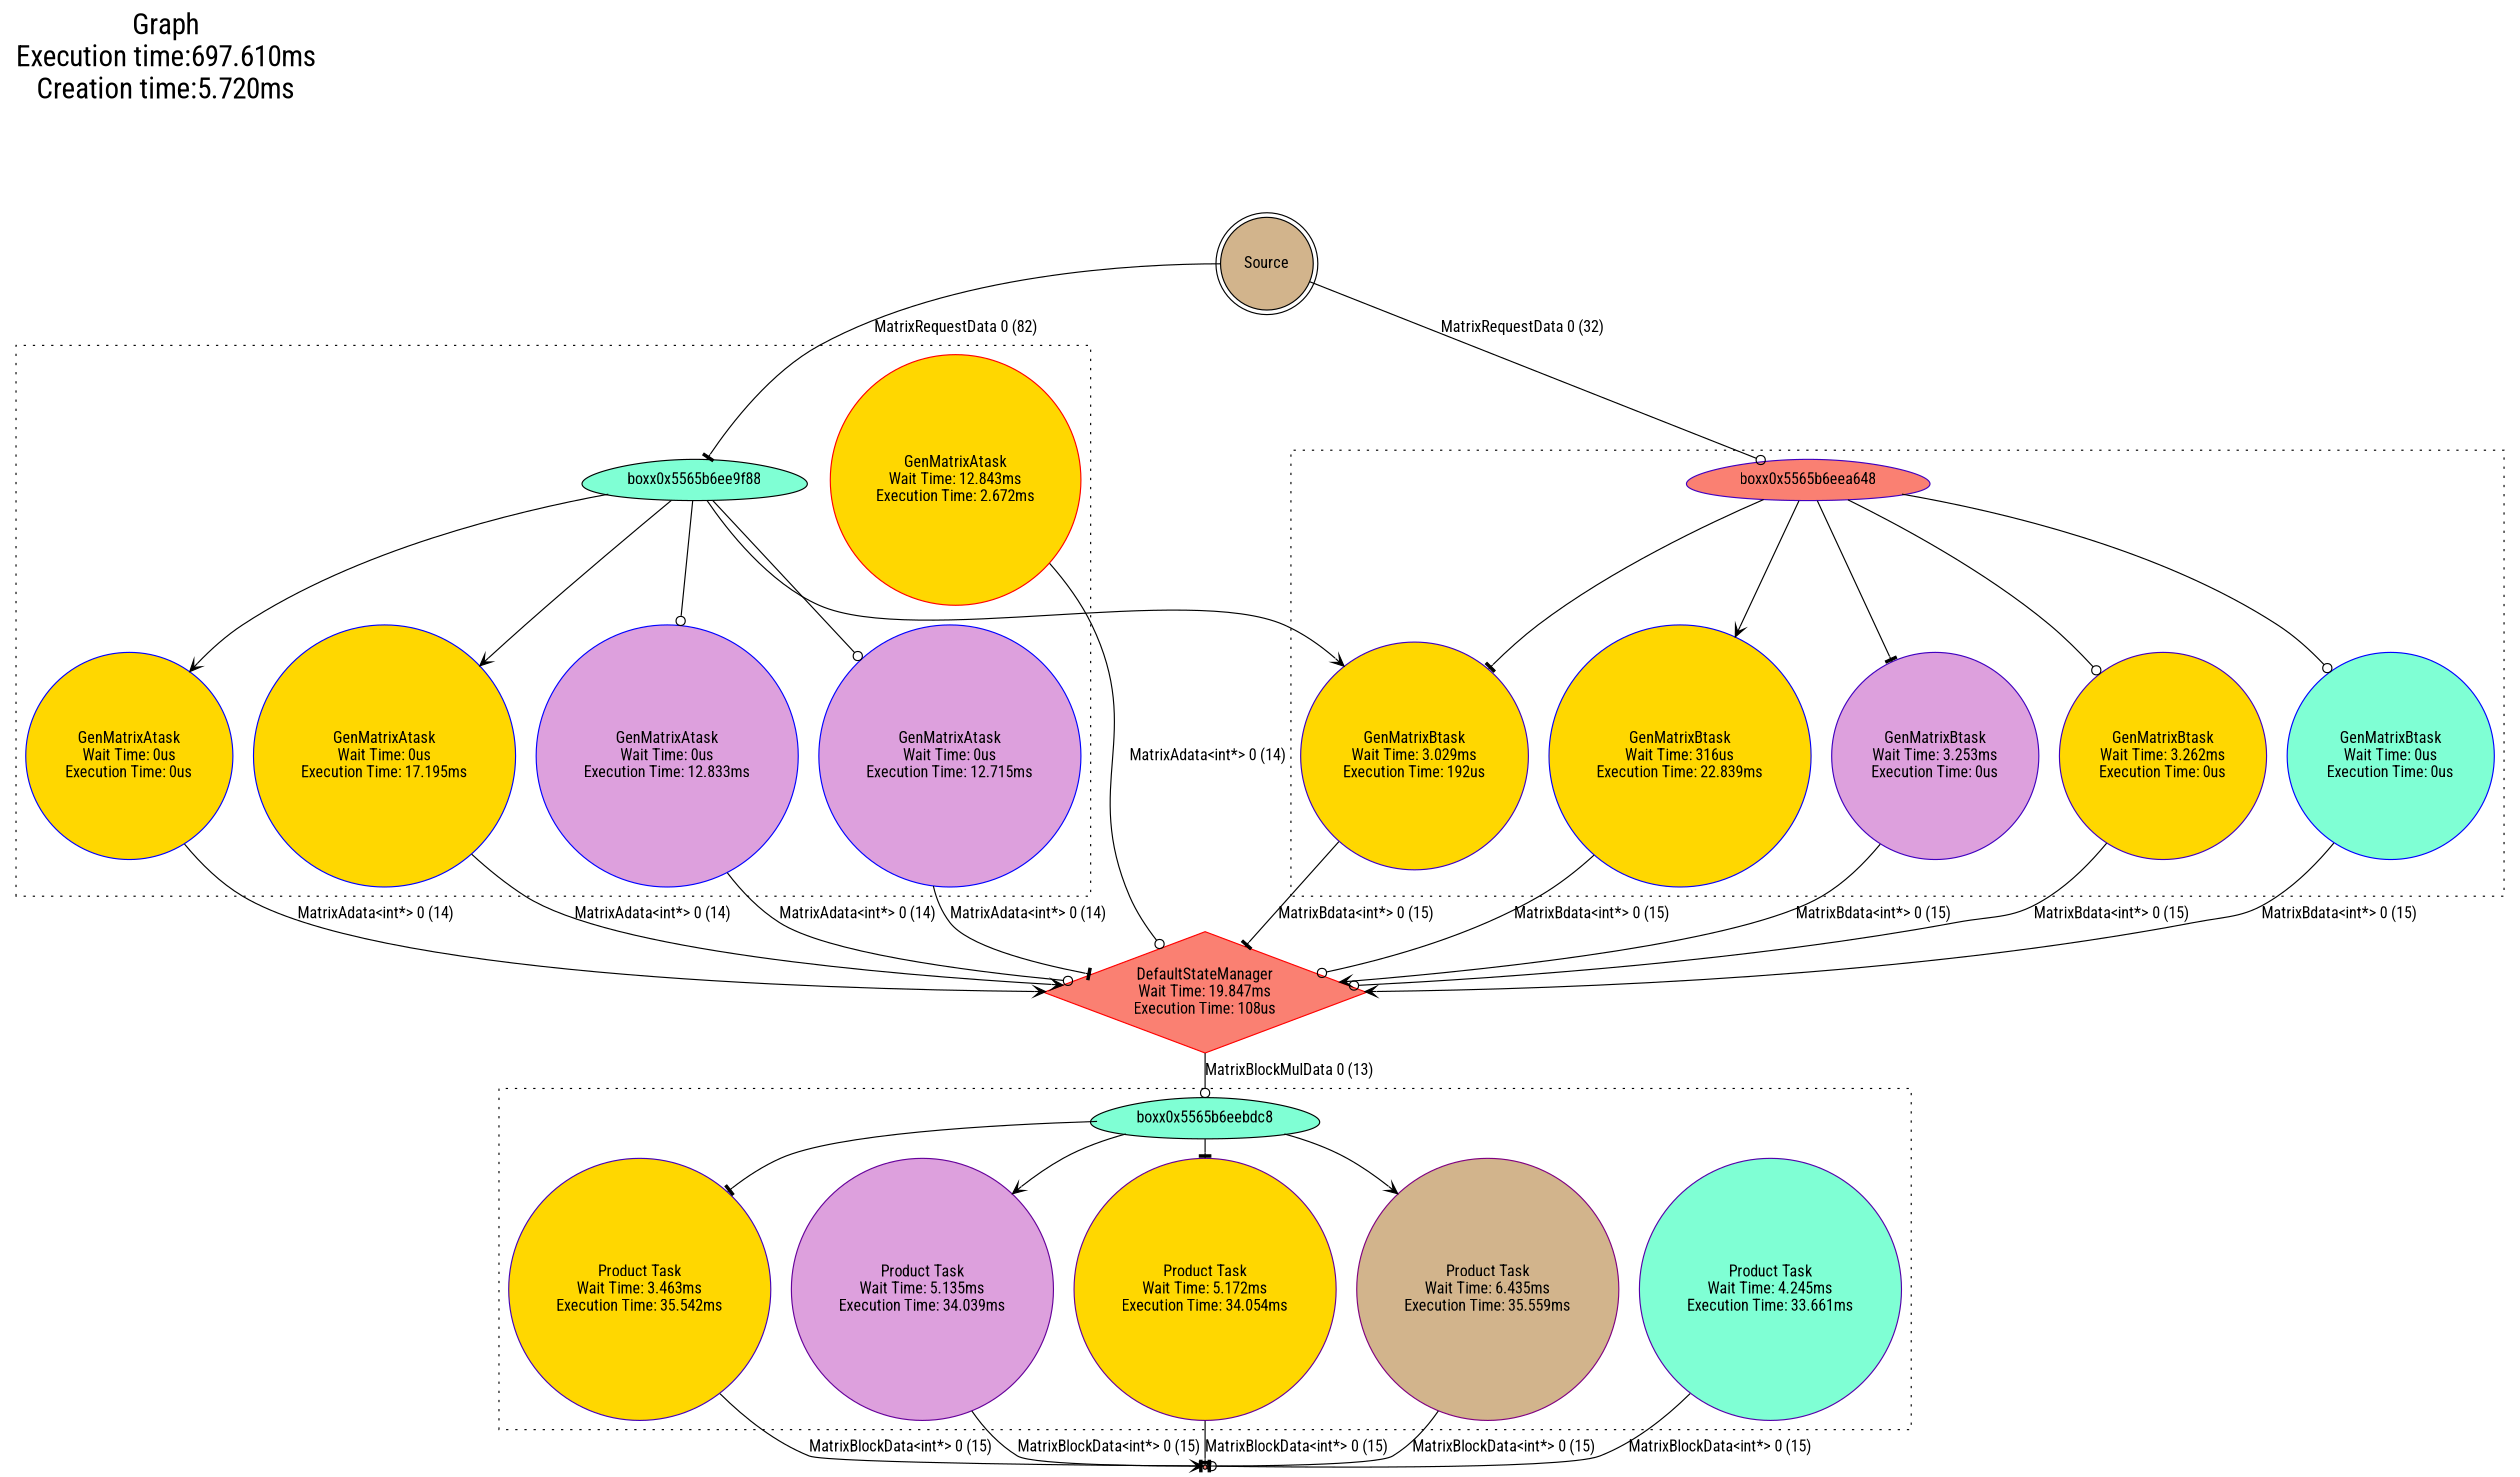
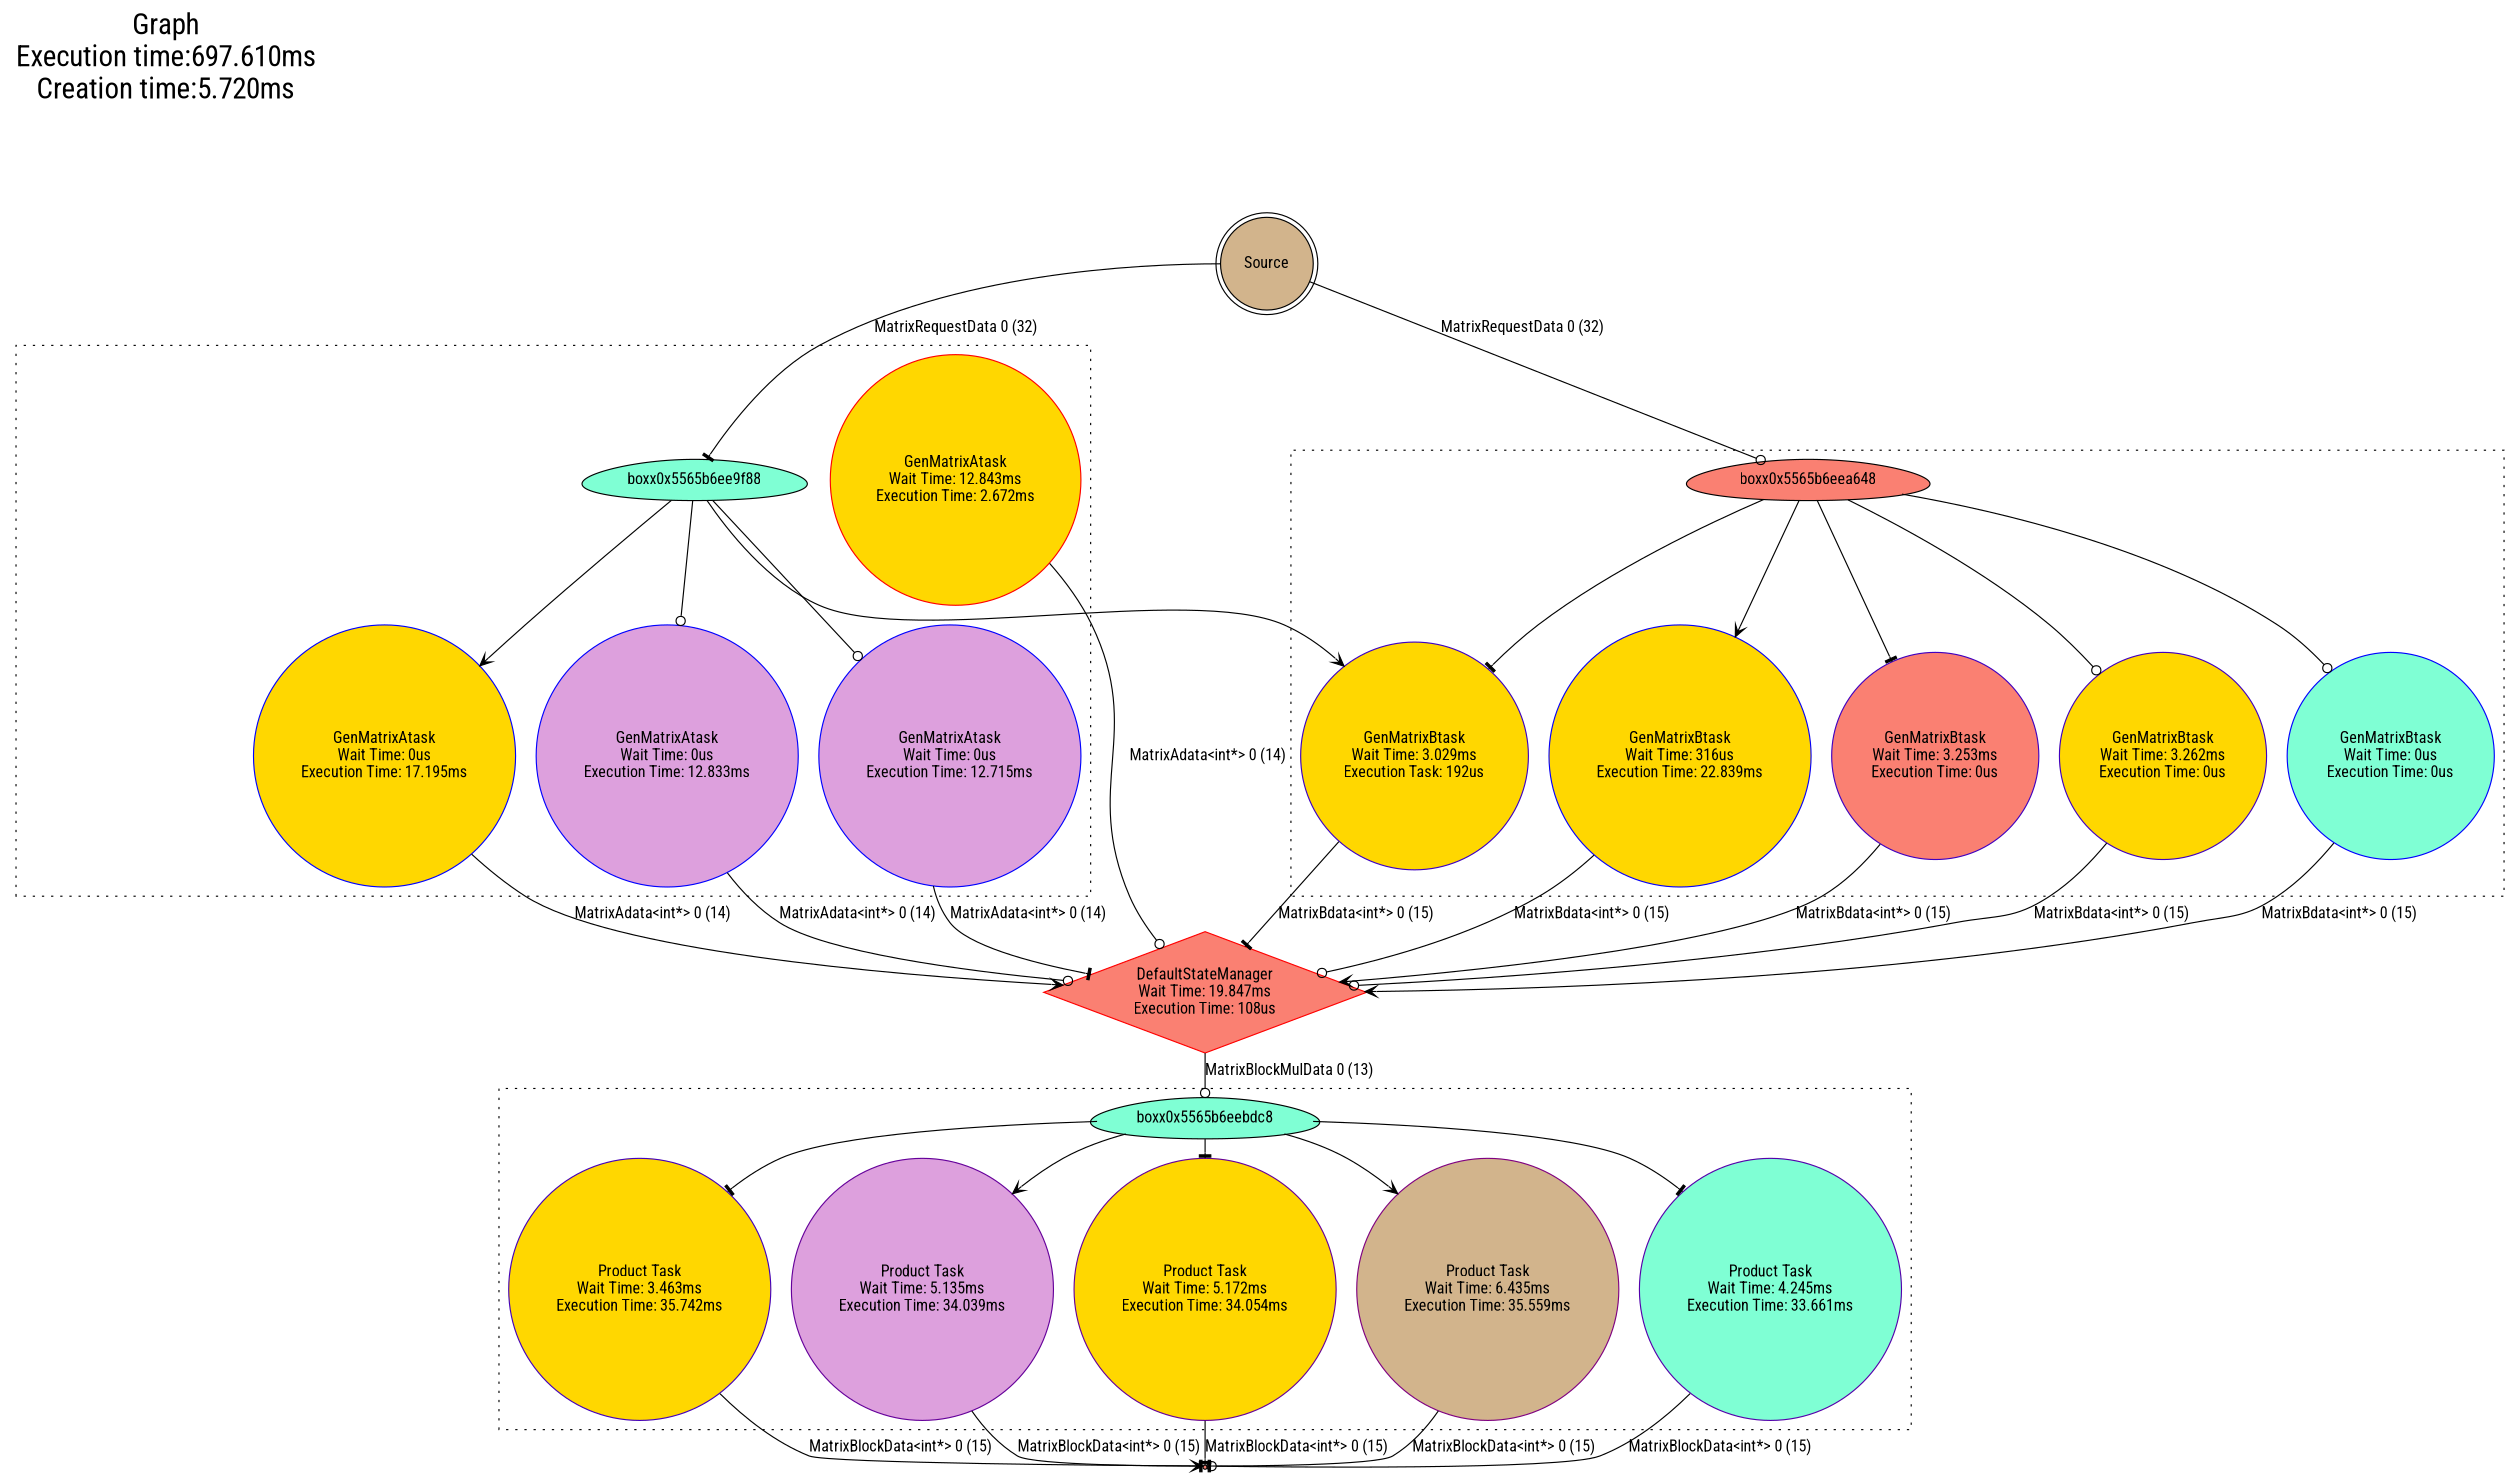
edge "Source" -> "boxx0x5565b6ee9f88": label "MatrixRequestData 0 (82)" -> "MatrixRequestData 0 (32)"
node "boxx0x5565b6eea648": color #4000bf -> black
node "GenMatrixAtask Wait Time: 0us Execution Time: 0us": removed
node "GenMatrixBtask Wait Time: 3.029ms Execution Time: 192us": label "GenMatrixBtask Wait Time: 3.029ms Execution Time: 192us" -> "GenMatrixBtask Wait Time: 3.029ms Execution Task: 192us"
node "GenMatrixBtask Wait Time: 3.253ms Execution Time: 0us": fillcolor plum -> salmon
edge "boxx0x5565b6eebdc8" -> "Product Task Wait Time: 4.245ms Execution Time: 33.661ms": added
node "Product Task Wait Time: 3.463ms Execution Time: 35.542ms": label "Product Task Wait Time: 3.463ms Execution Time: 35.542ms" -> "Product Task Wait Time: 3.463ms Execution Time: 35.742ms"
